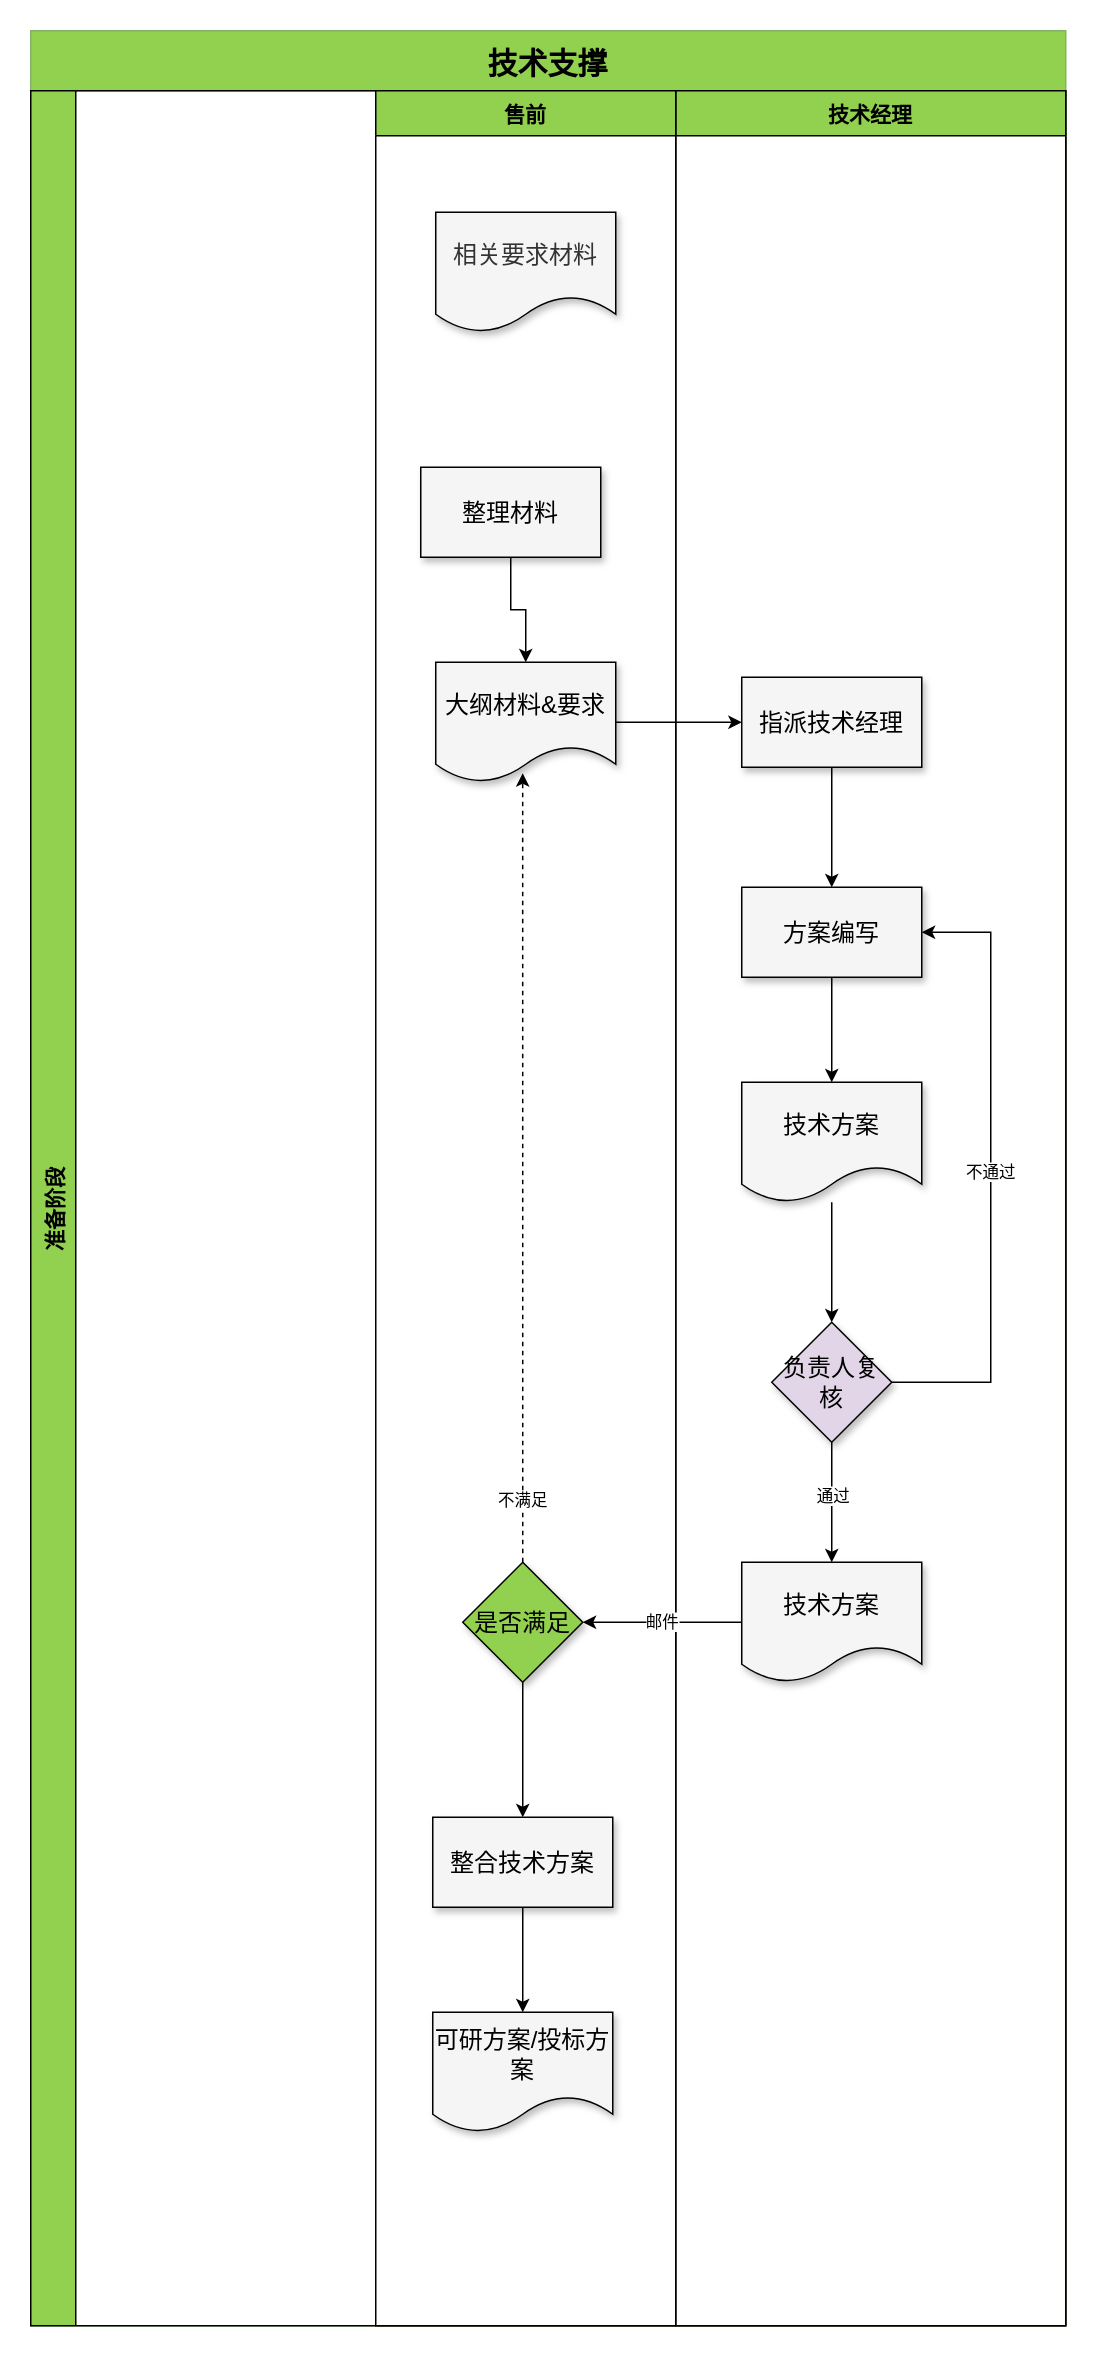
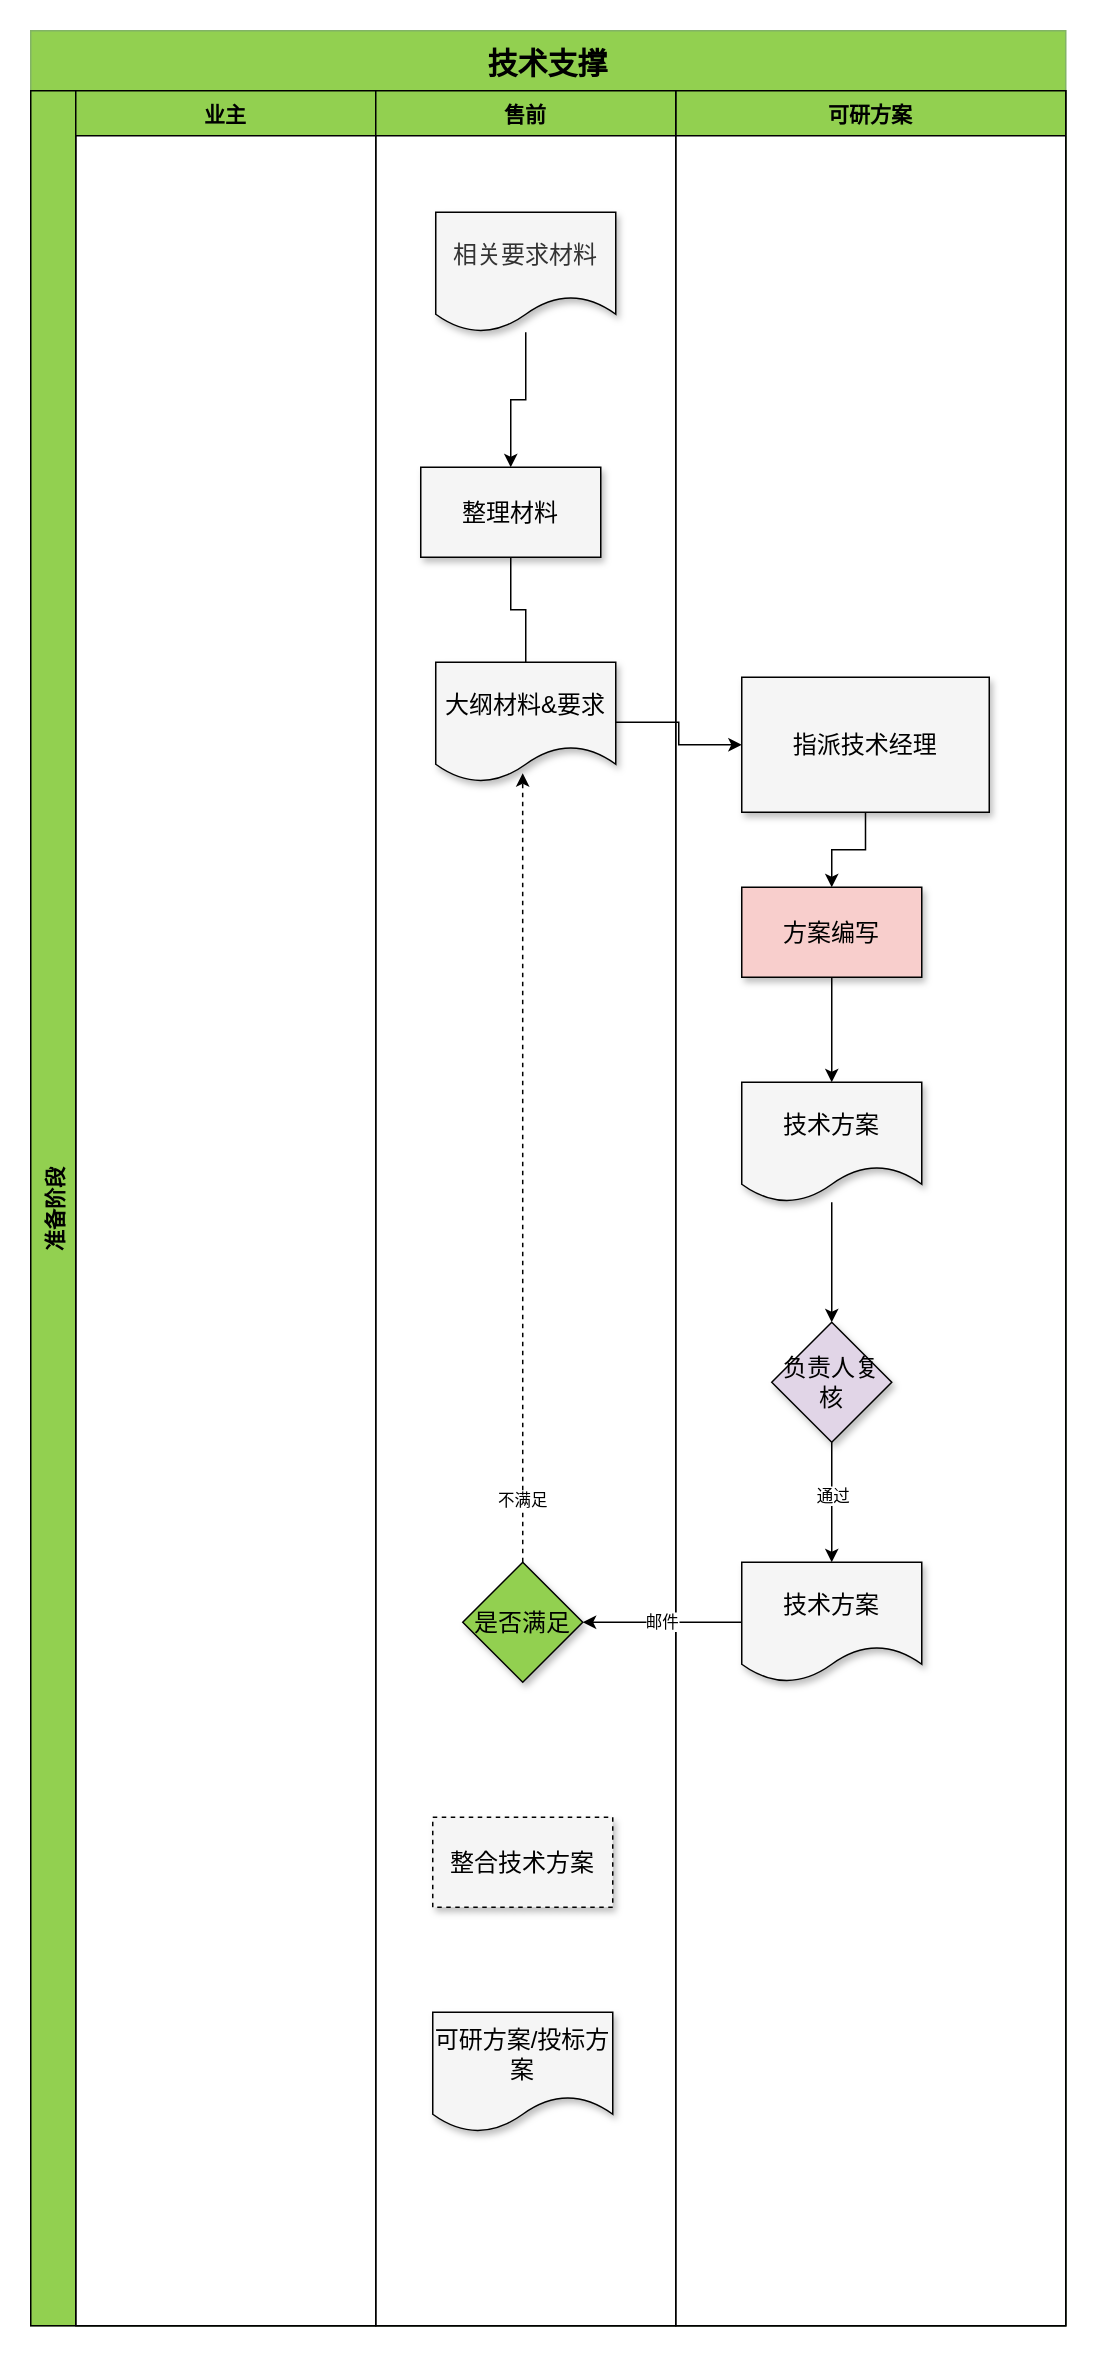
node "技术经理": label "技术经理" -> "可研方案"
edge "相关要求材料" -> "整理材料": added
edge "整理材料" -> "大纲材料&要求": arrowhead classic -> none
node "指派技术经理": size 180x90 -> 248x135
node "方案编写": fillcolor #f5f5f5 -> #f8cecc
edge "负责人复核" -> "方案编写": removed, label "不通过"
node "业主": added
edge "是否满足" -> "整合技术方案": removed
node "整合技术方案": style solid -> dashed
edge "整合技术方案" -> "可研方案/投标方案": removed
